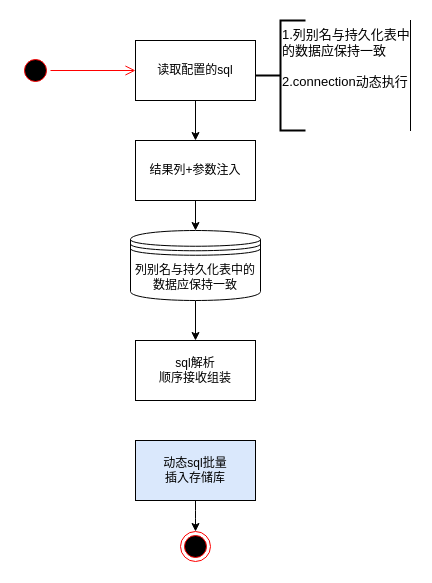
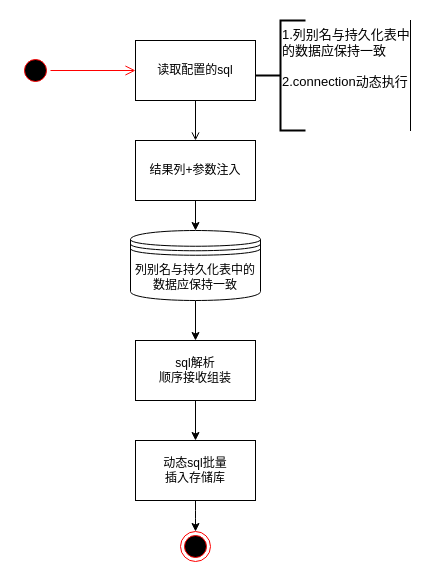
edge "读取配置的sql" -> "结果列+参数注入": arrowhead classic -> open
edge "sql解析 顺序接收组装" -> "动态sql批量 插入存储库": added
node "动态sql批量 插入存储库": fillcolor #dae8fc -> #ffffff
